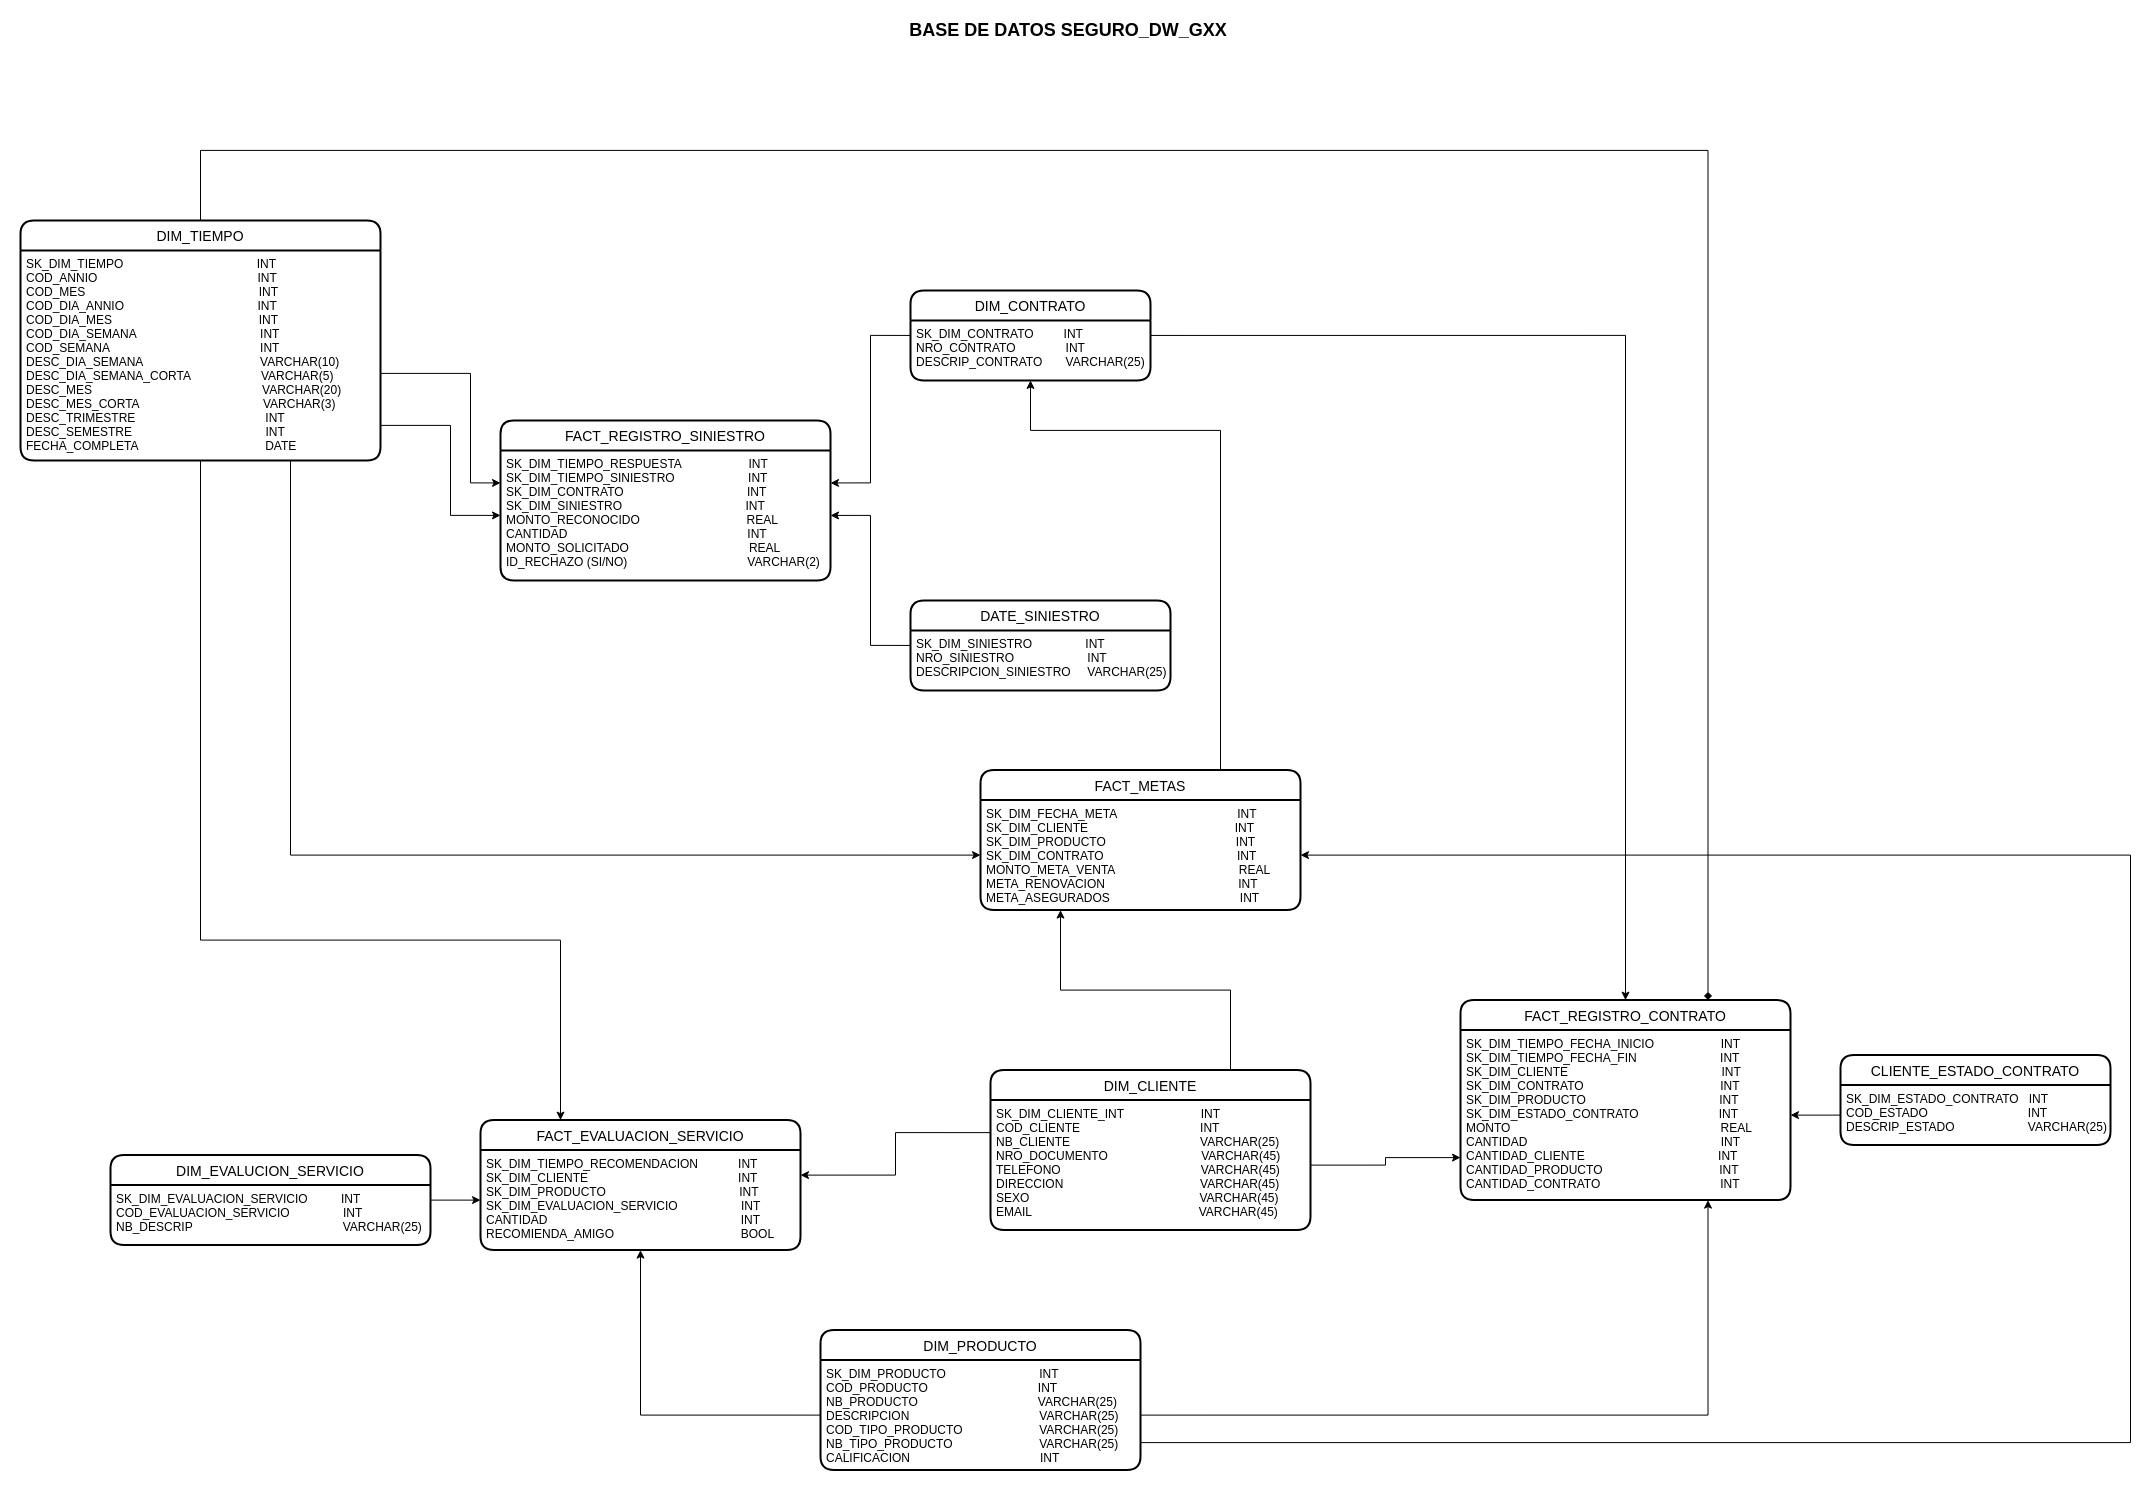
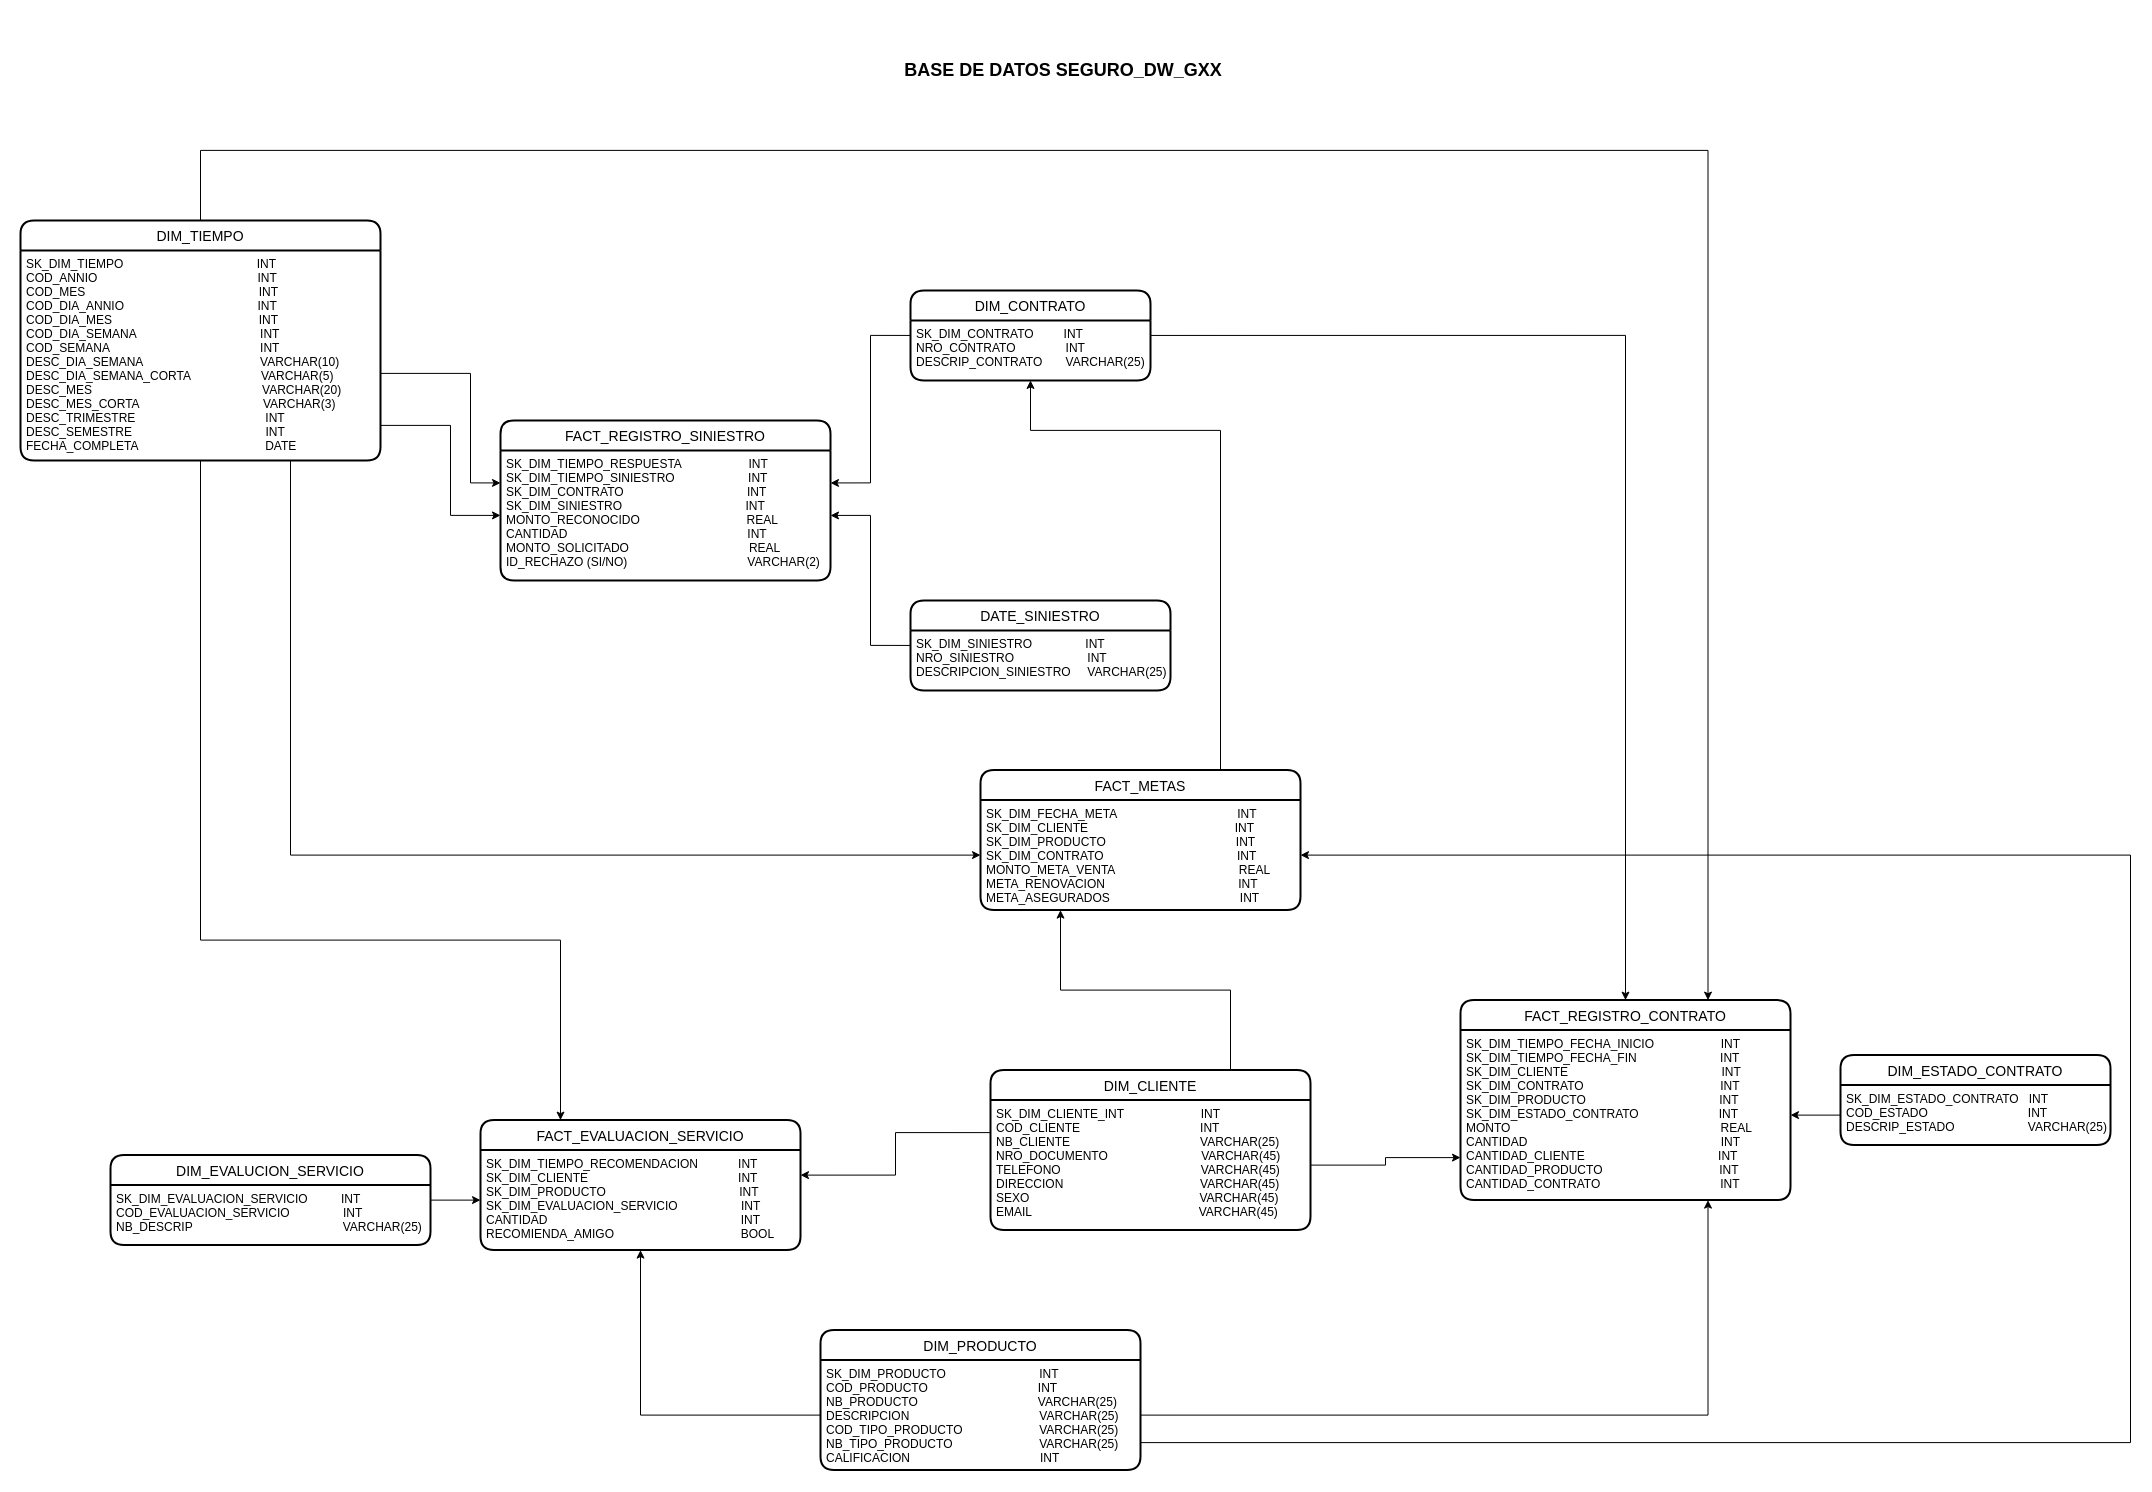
node "BASE DE DATOS SEGURO_DW_GXX": moved (1066, 31) -> (1061, 71)
edge "DIM_TIEMPO" -> "FACT_REGISTRO_CONTRATO": arrowhead diamond -> classic
node "CLIENTE_ESTADO_CONTRATO": label "CLIENTE_ESTADO_CONTRATO" -> "DIM_ESTADO_CONTRATO"
